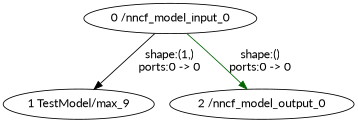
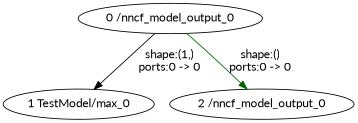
node "0 /nncf_model_input_0": label "0 /nncf_model_input_0" -> "0 /nncf_model_output_0"
node "1 TestModel/max_9": label "1 TestModel/max_9" -> "1 TestModel/max_0"
